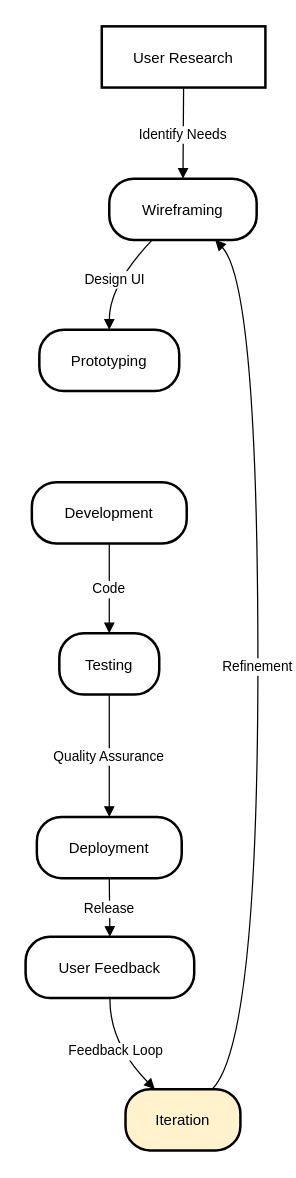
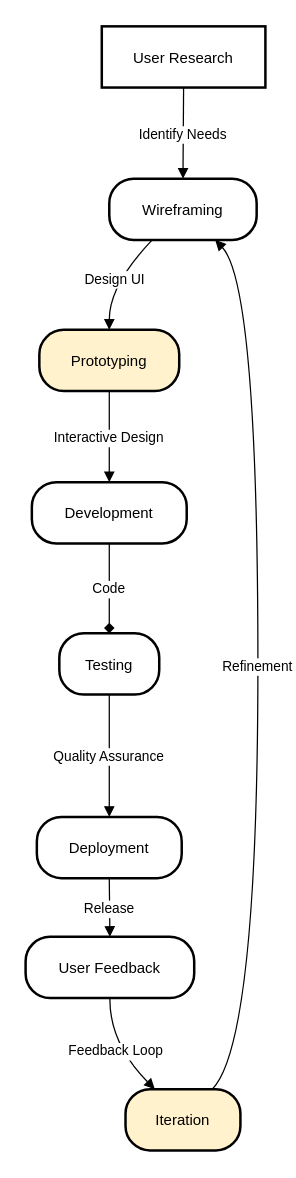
node "Prototyping": fillcolor #ffffff -> #fff2cc
edge "Prototyping" -> "Development": added, label "Interactive Design"
edge "Development" -> "Testing": arrowhead block -> diamond
